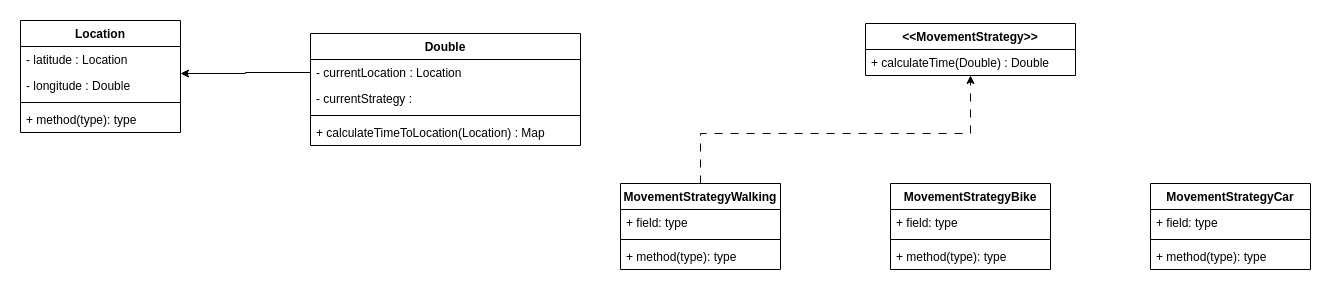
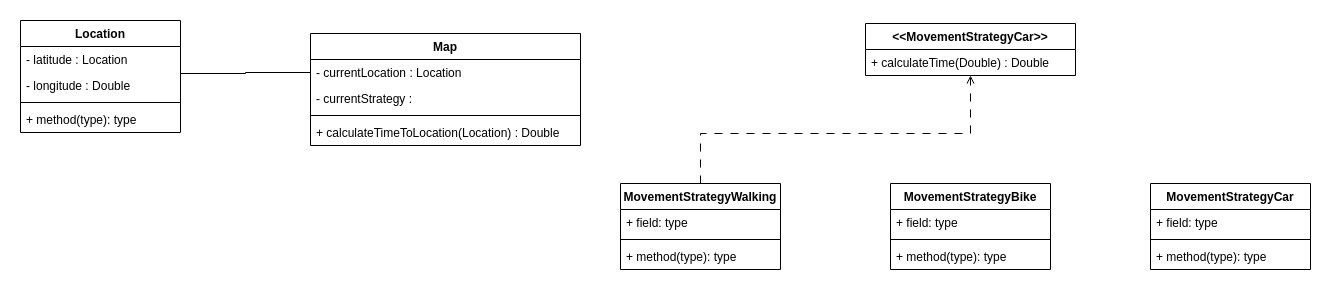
node "<<MovementStrategy>>": label "<<MovementStrategy>>" -> "<<MovementStrategyCar>>"
node "Double": label "Double" -> "Map"
edge "- currentLocation : Location" -> "Location": arrowhead classic -> none
edge "MovementStrategyWalking" -> "+ calculateTime(Double) : Double": arrowhead classic -> open
node "+ calculateTimeToLocation(Location) : Map": label "+ calculateTimeToLocation(Location) : Map" -> "+ calculateTimeToLocation(Location) : Double"
